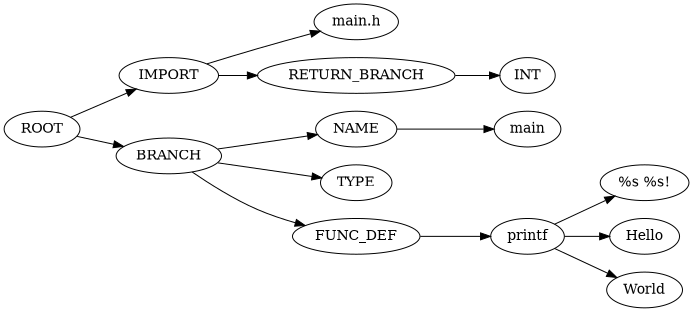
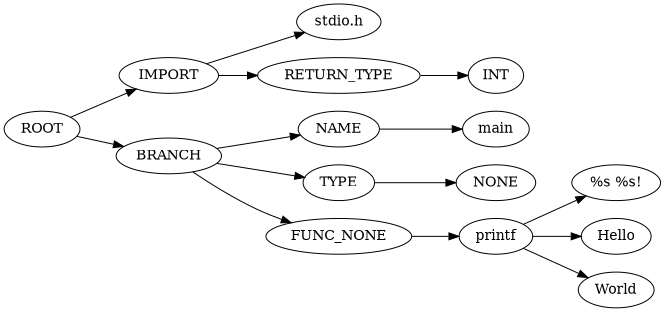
node "main.h": label "main.h" -> "stdio.h"
node "RETURN_BRANCH": label "RETURN_BRANCH" -> "RETURN_TYPE"
node "NONE": added
node "FUNC_DEF": label "FUNC_DEF" -> "FUNC_NONE"
